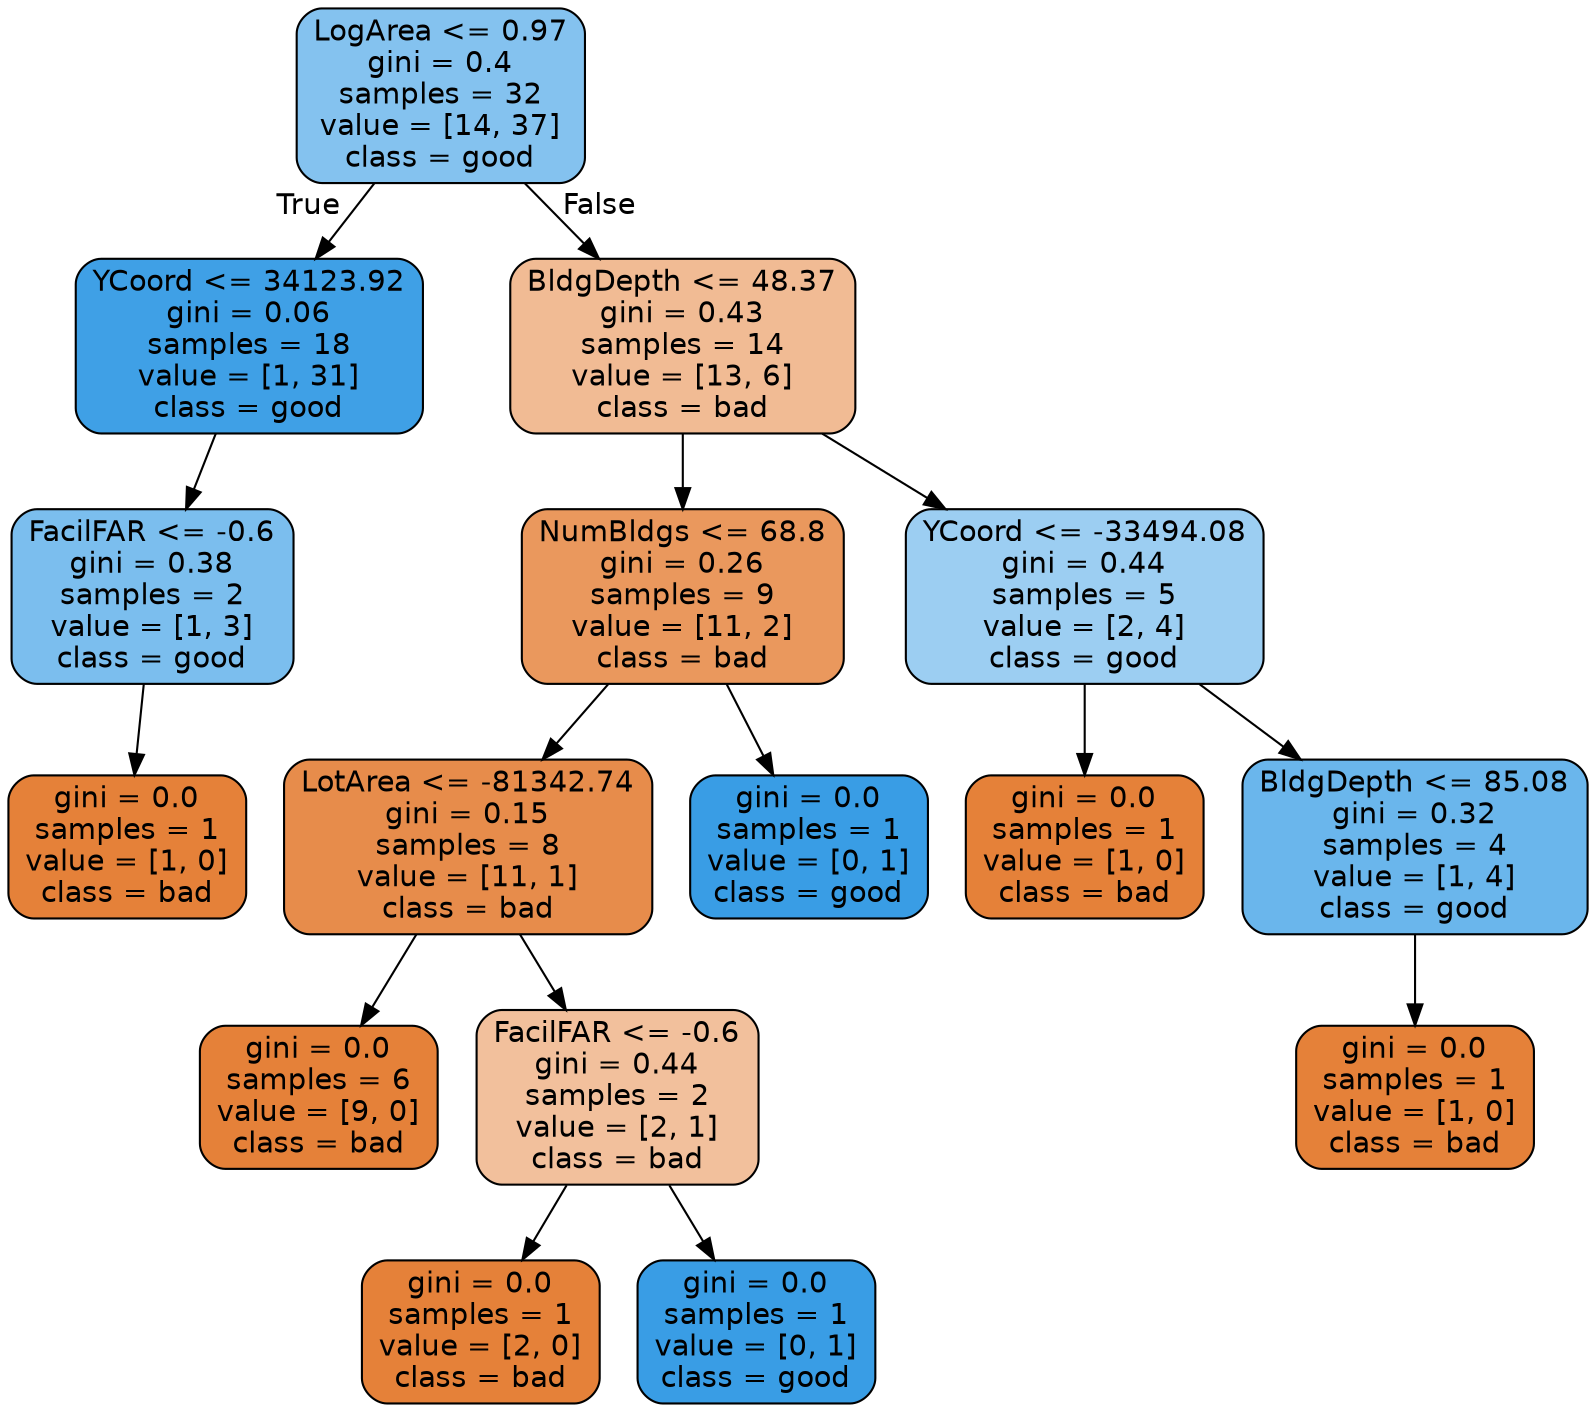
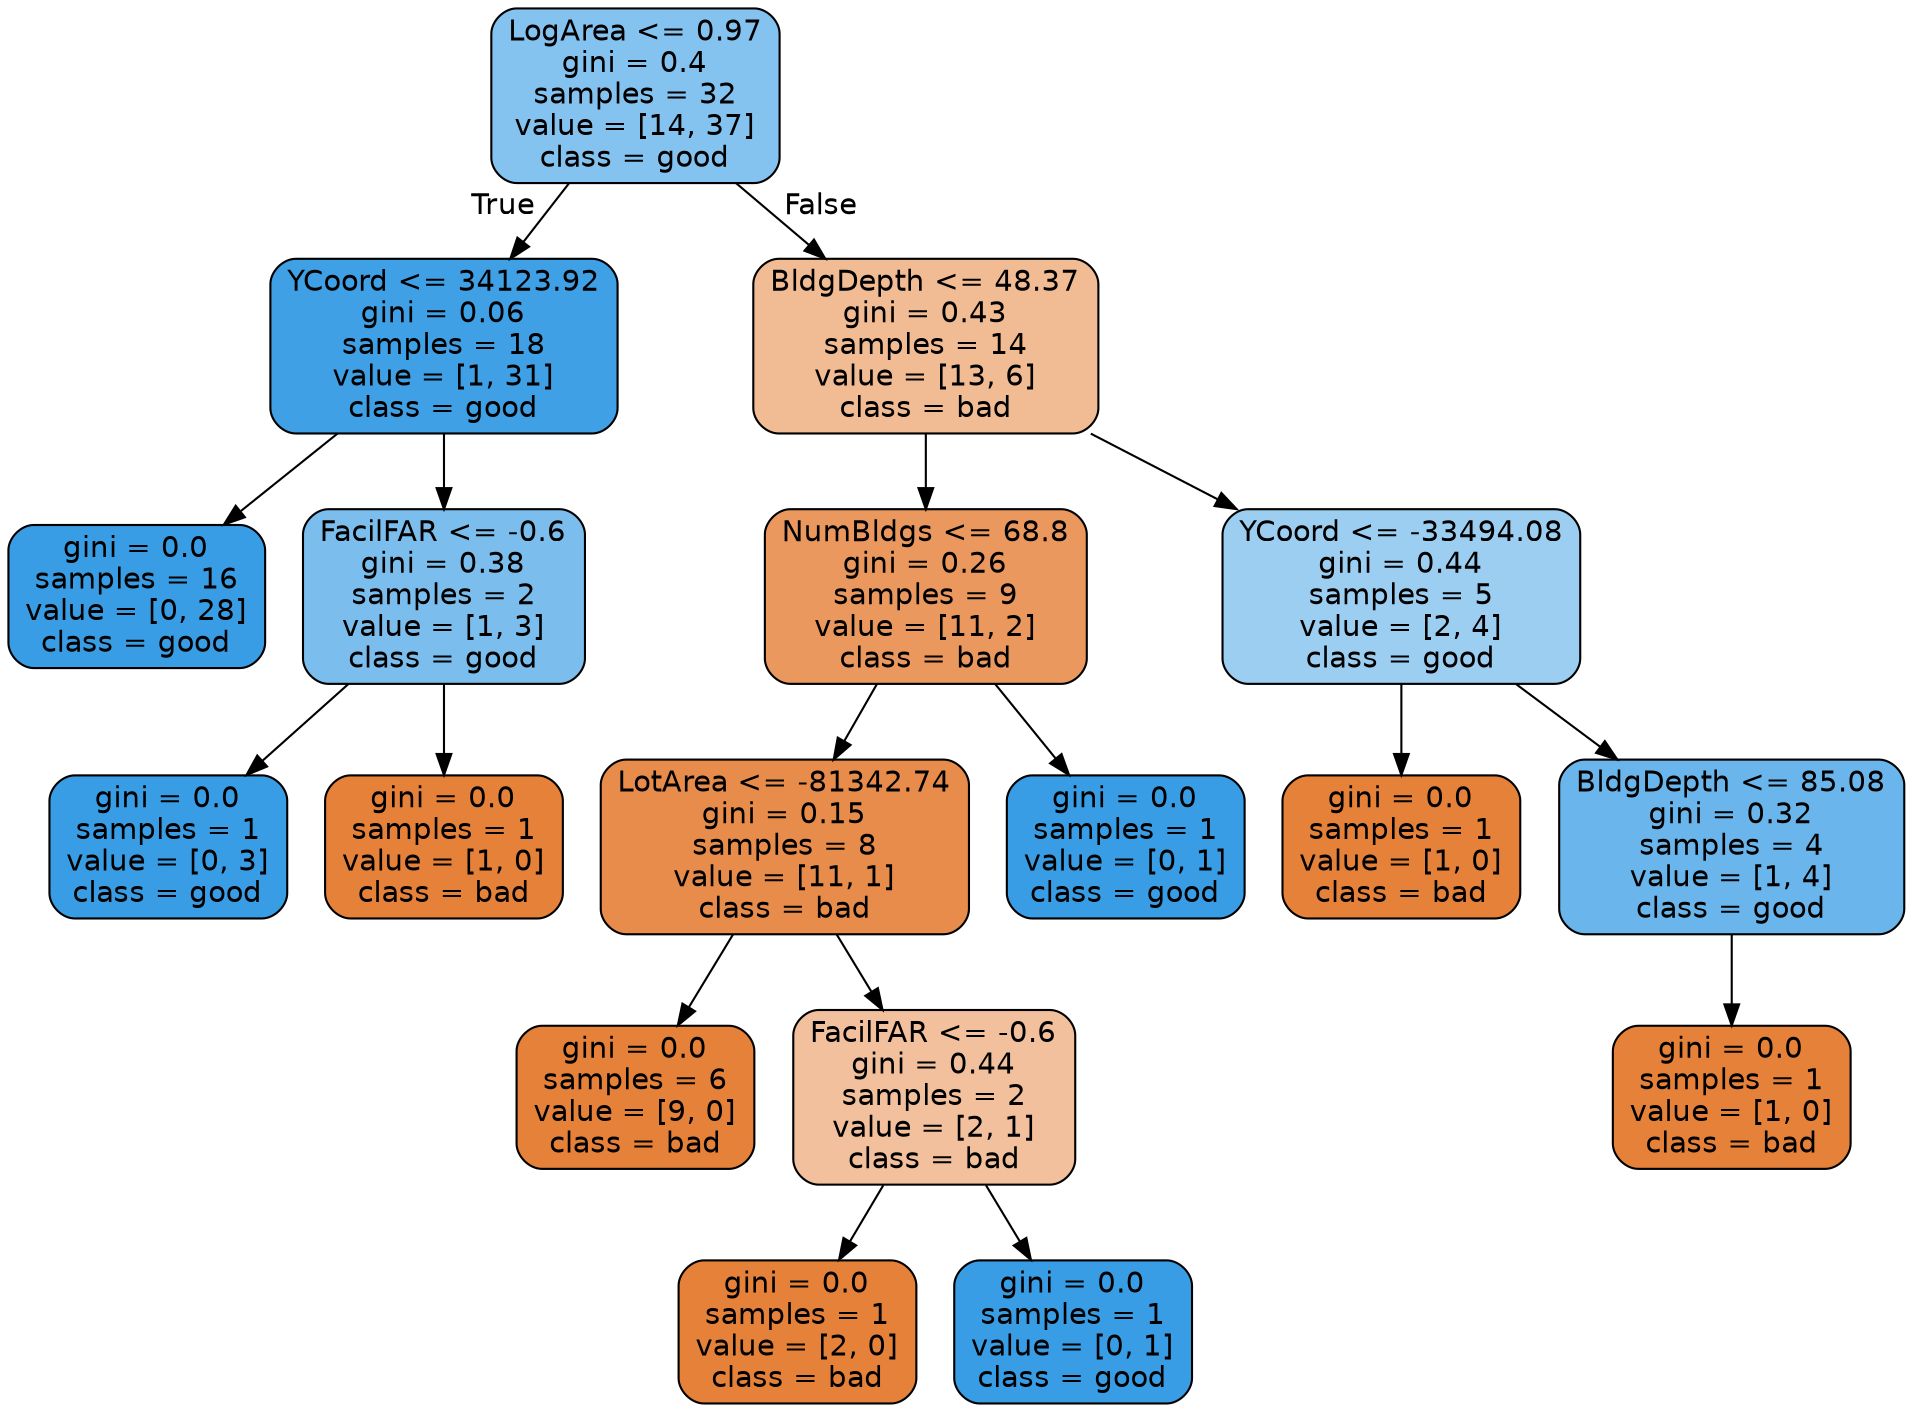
node "gini = 0.0 samples = 16 value = [0, 28] class = good": added
node "gini = 0.0 samples = 1 value = [0, 3] class = good": added
